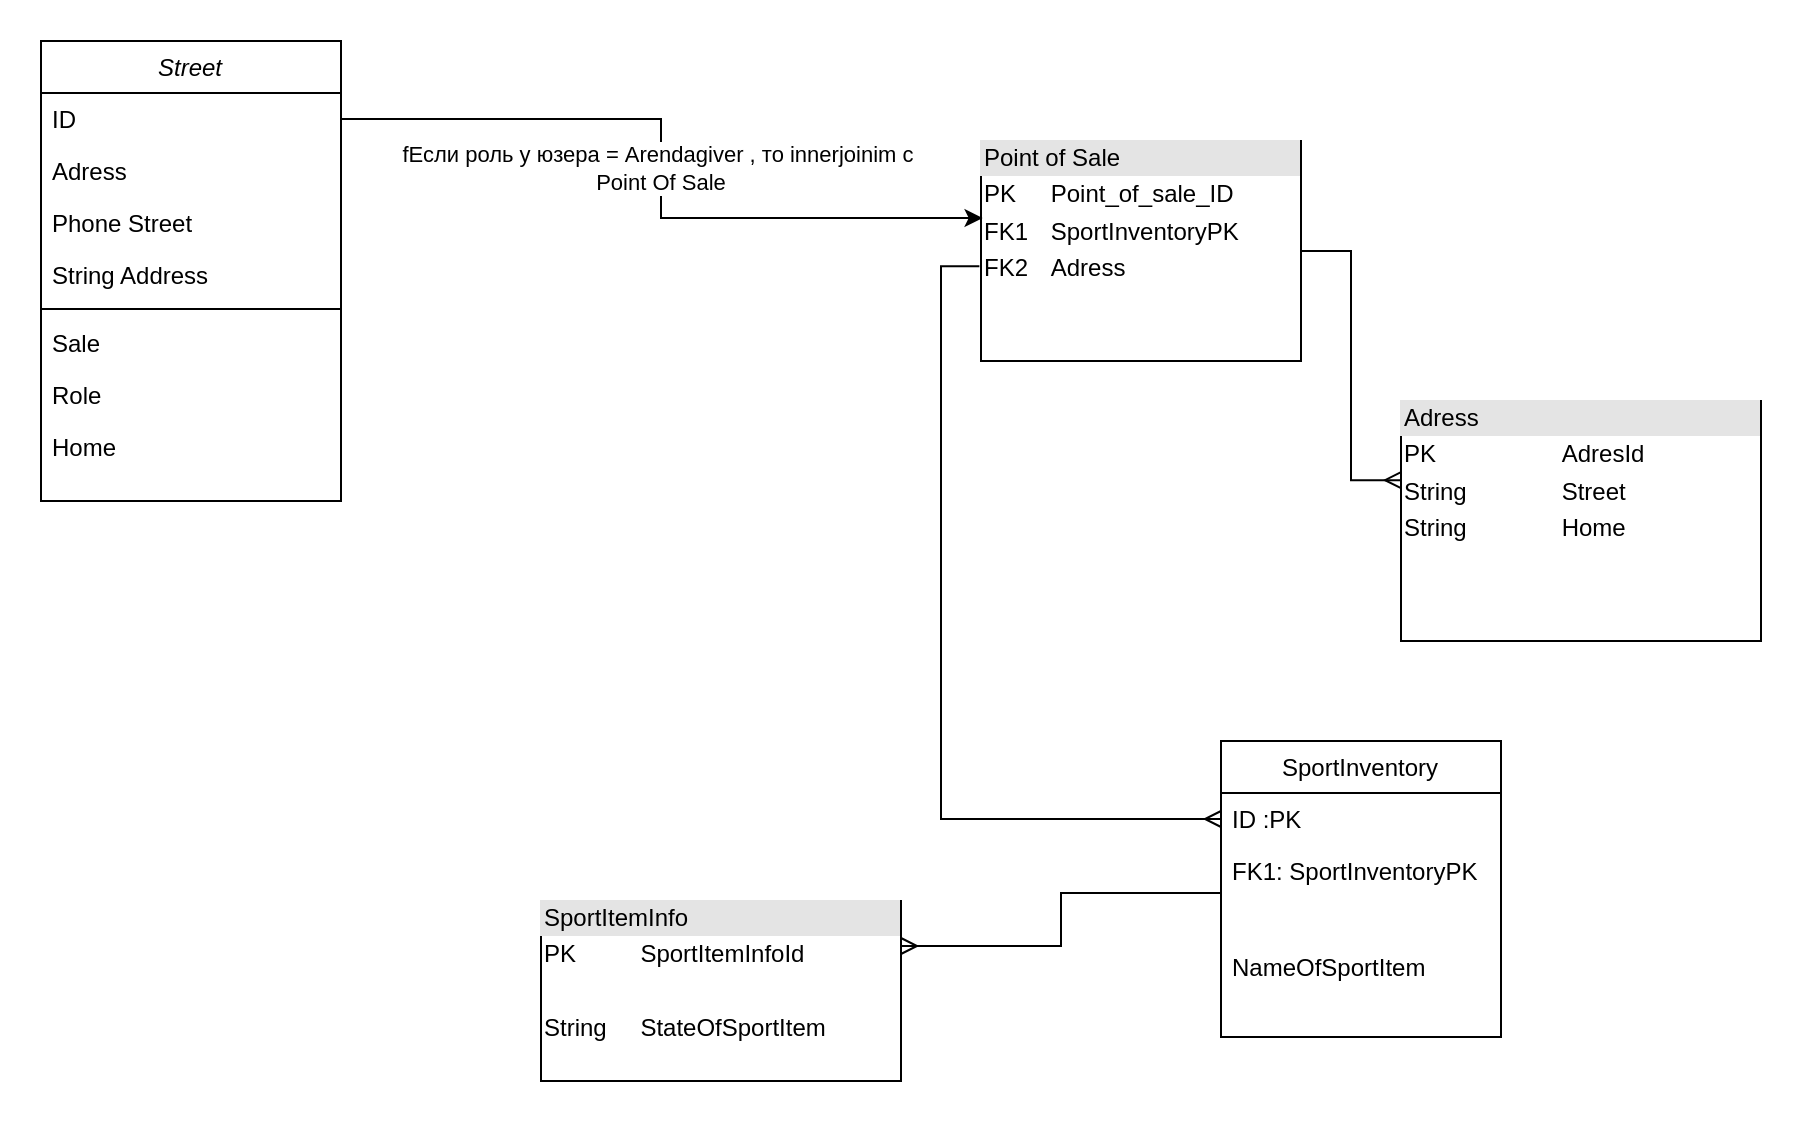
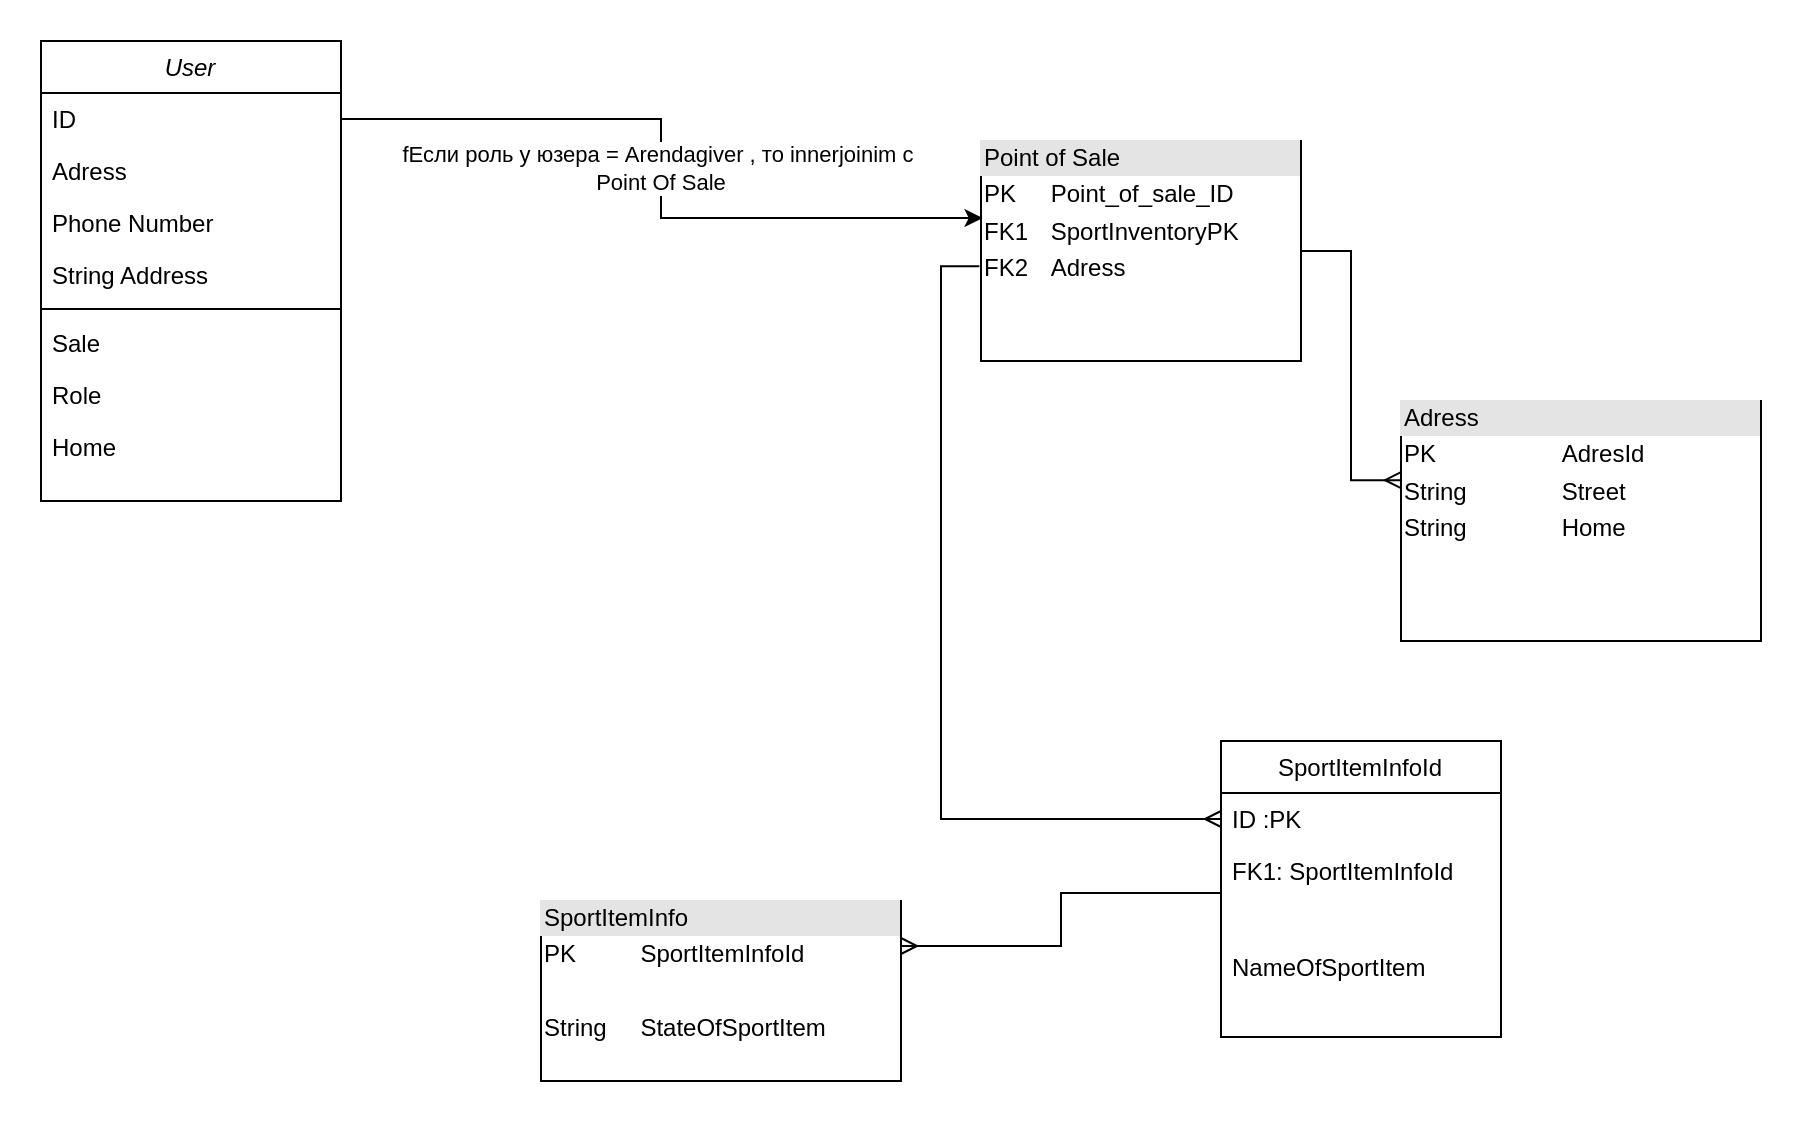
node "Street": label "Street" -> "User"
node "Phone Street": label "Phone Street" -> "Phone Number"
node "SportInventory": label "SportInventory" -> "SportItemInfoId"
node "FK1: SportInventoryPK": label "FK1: SportInventoryPK" -> "FK1: SportItemInfoId"
